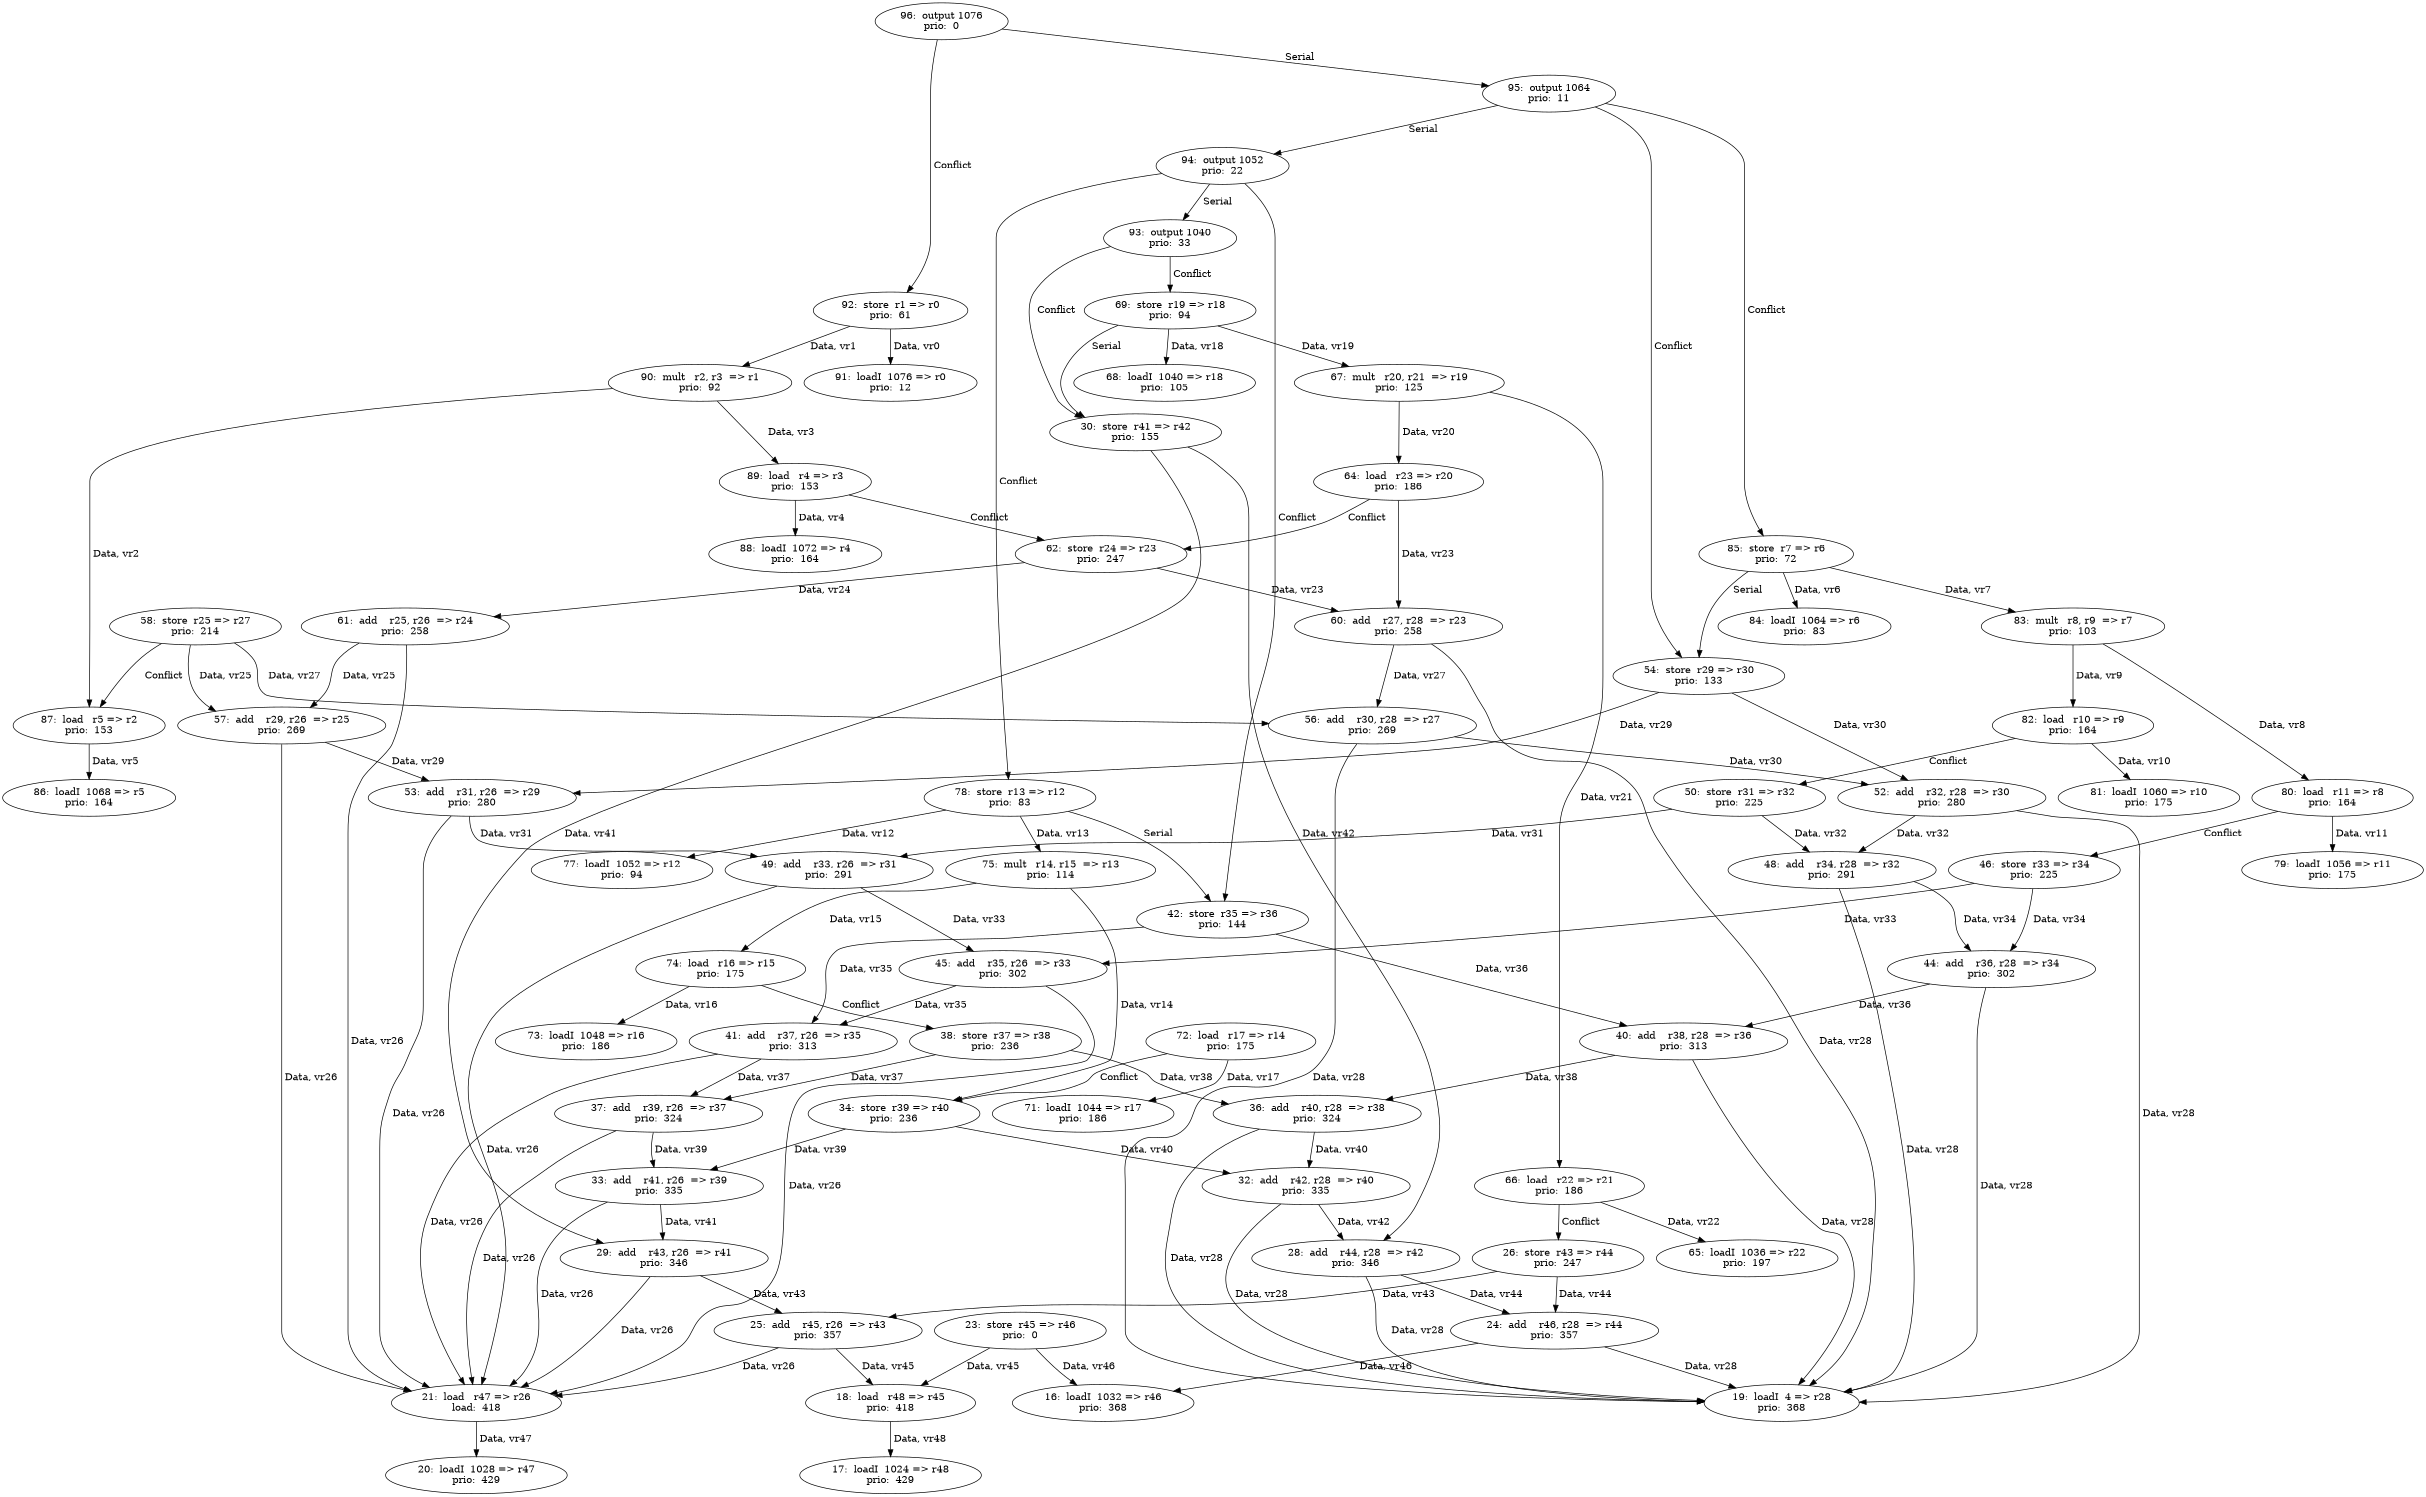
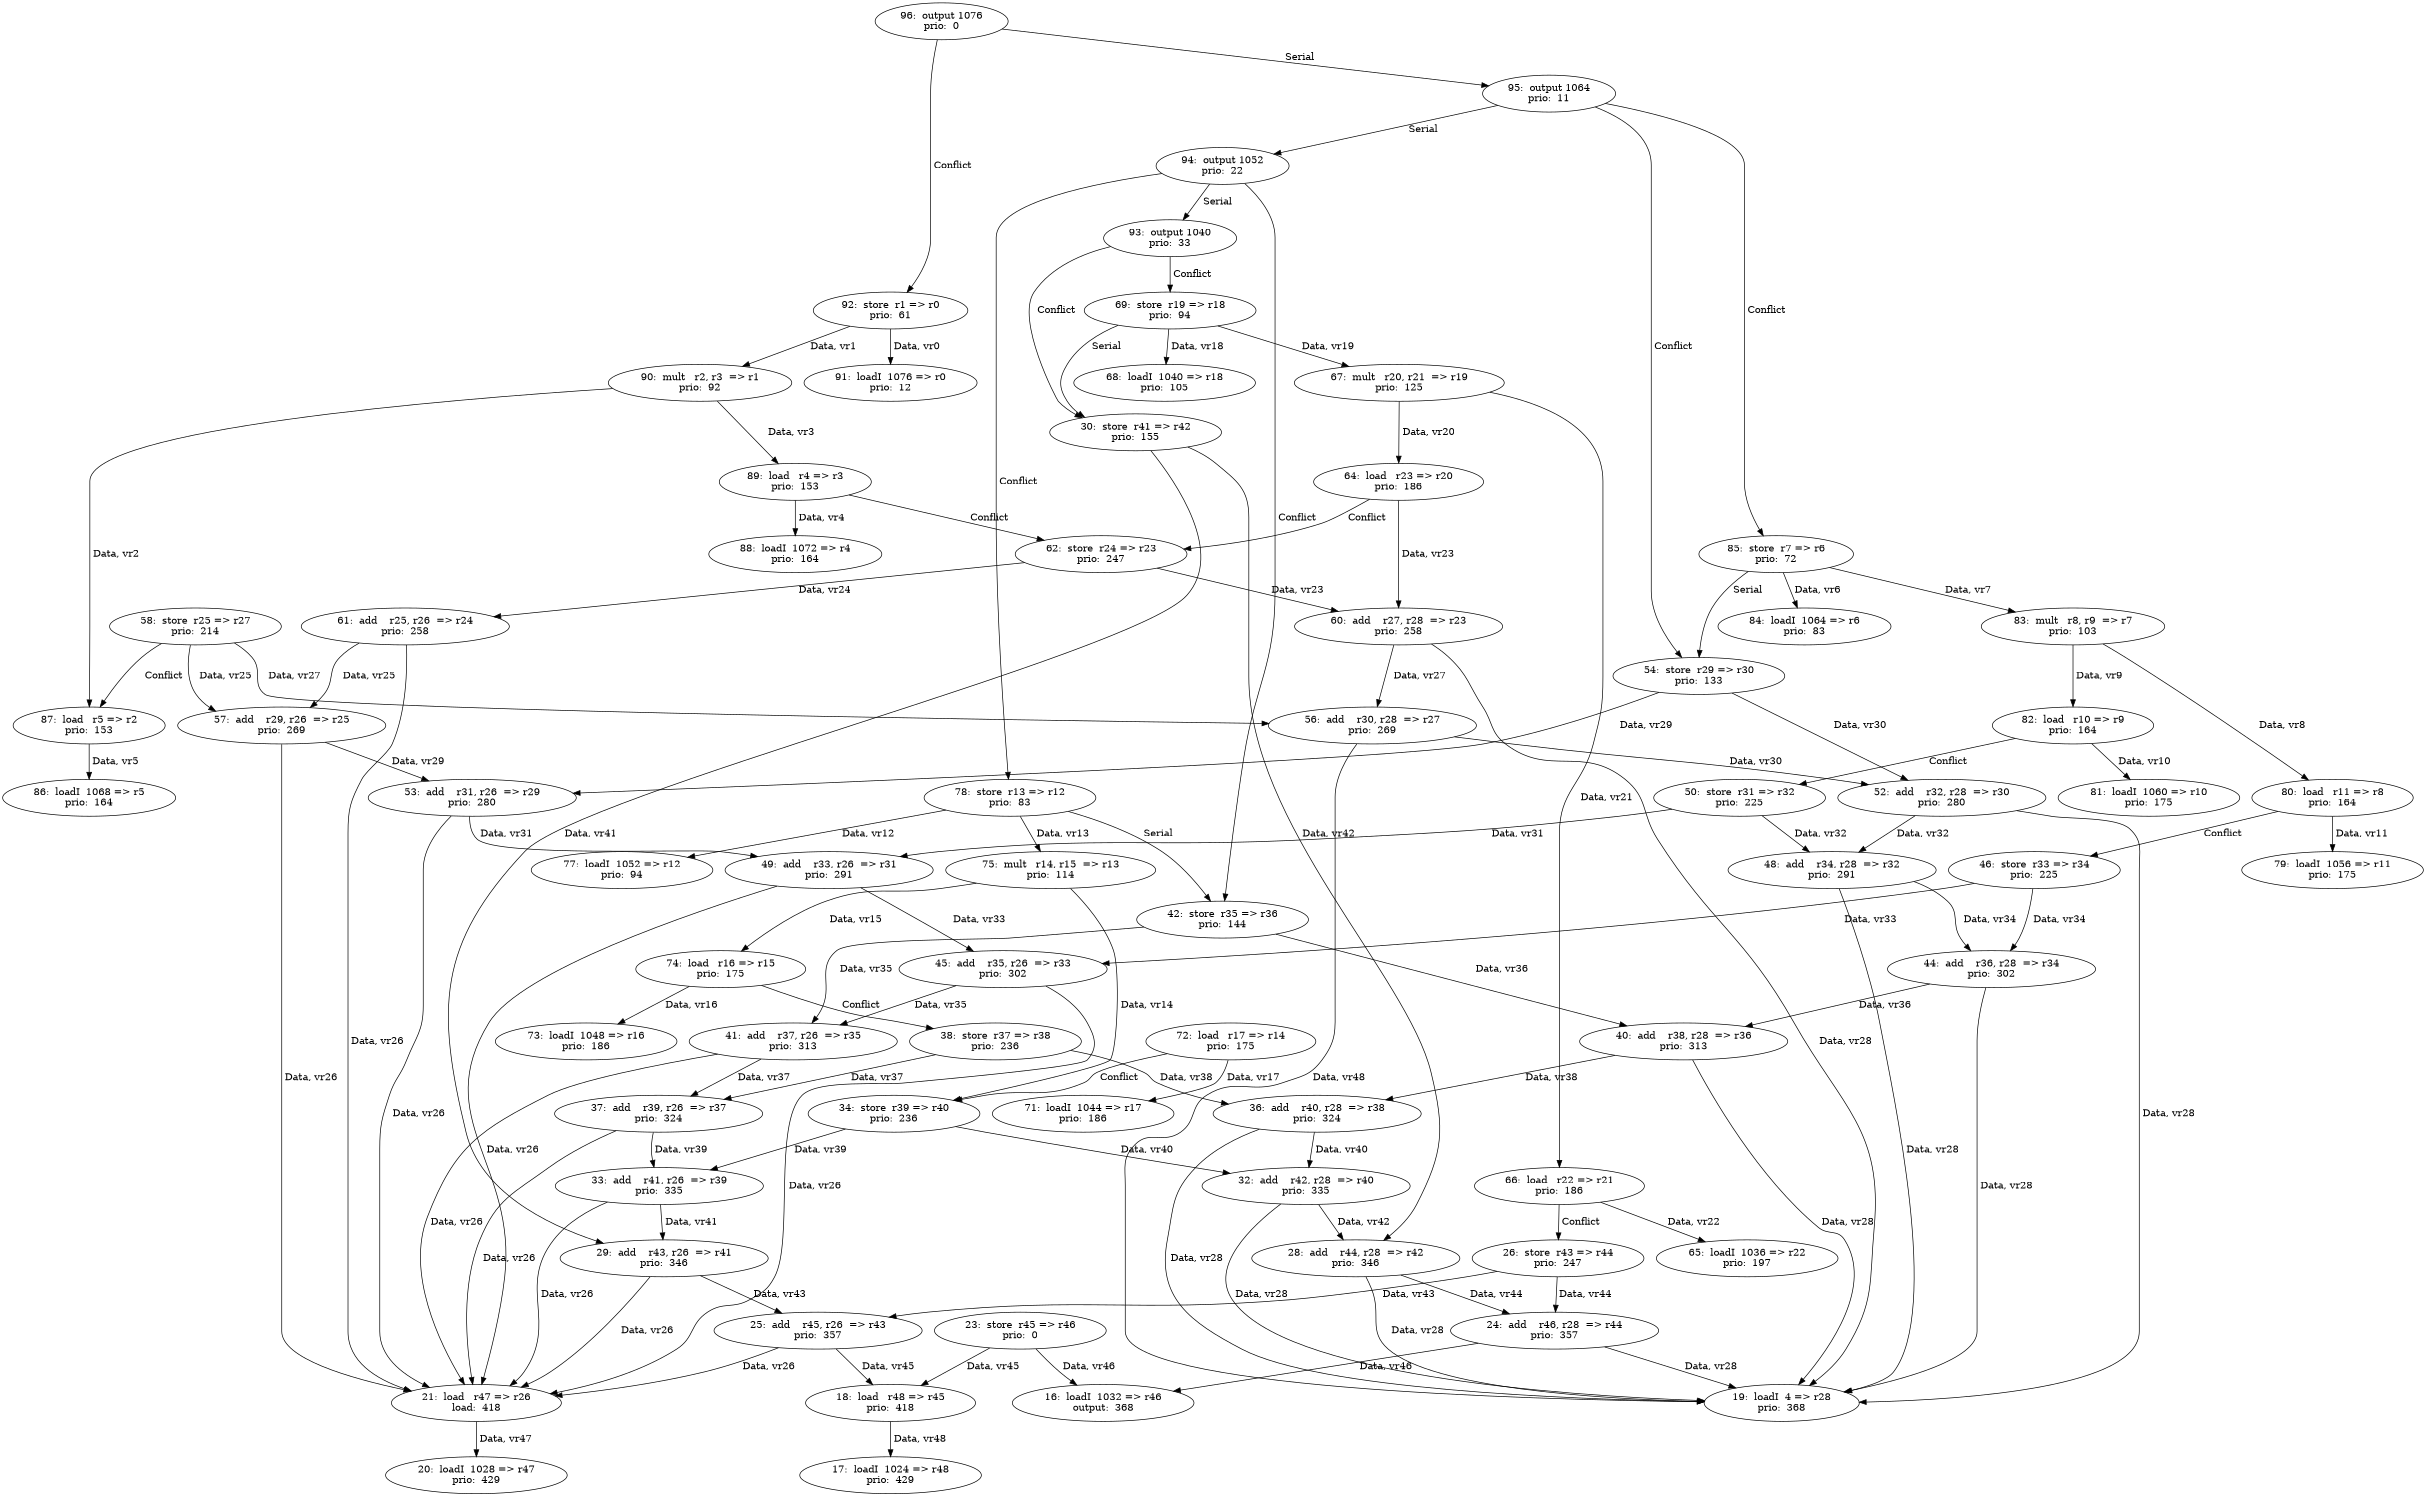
edge "56:  add    r30, r28  => r27 prio:  269" -> "19:  loadI  4 => r28 prio:  368": label " Data, vr28" -> " Data, vr48"
node "16:  loadI  1032 => r46 prio:  368": label "16:  loadI  1032 => r46 prio:  368" -> "16:  loadI  1032 => r46 output:  368"
